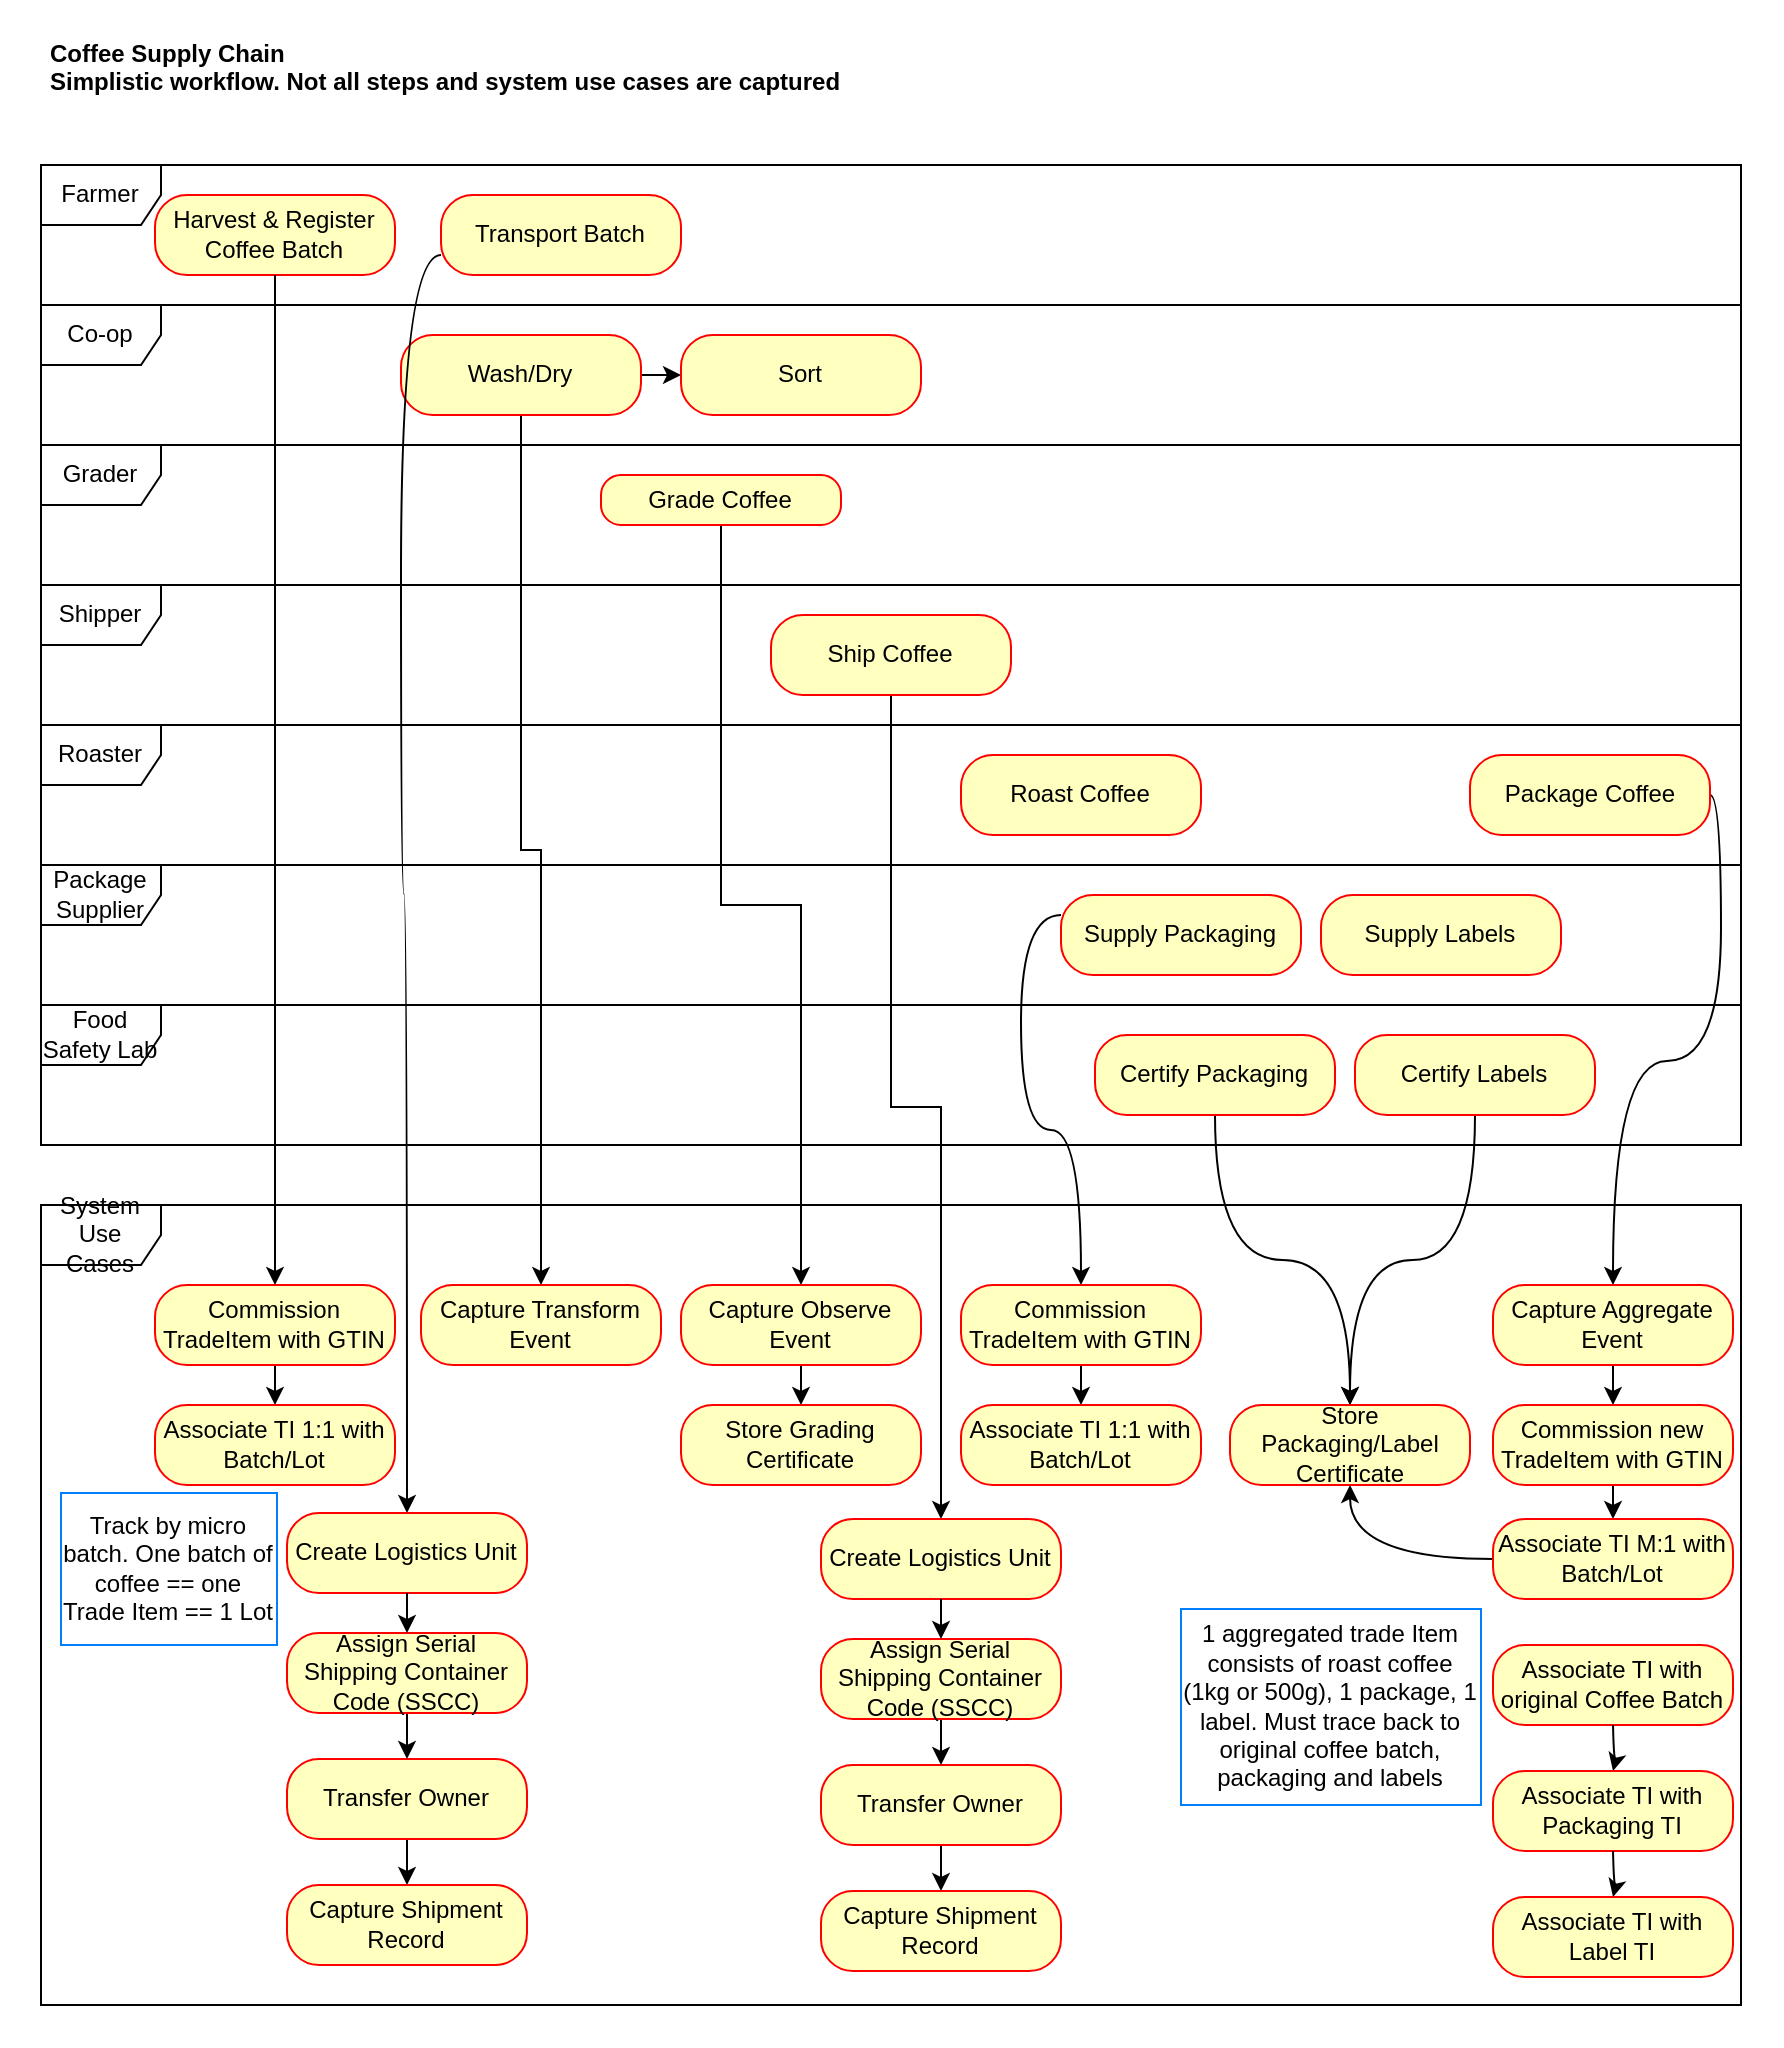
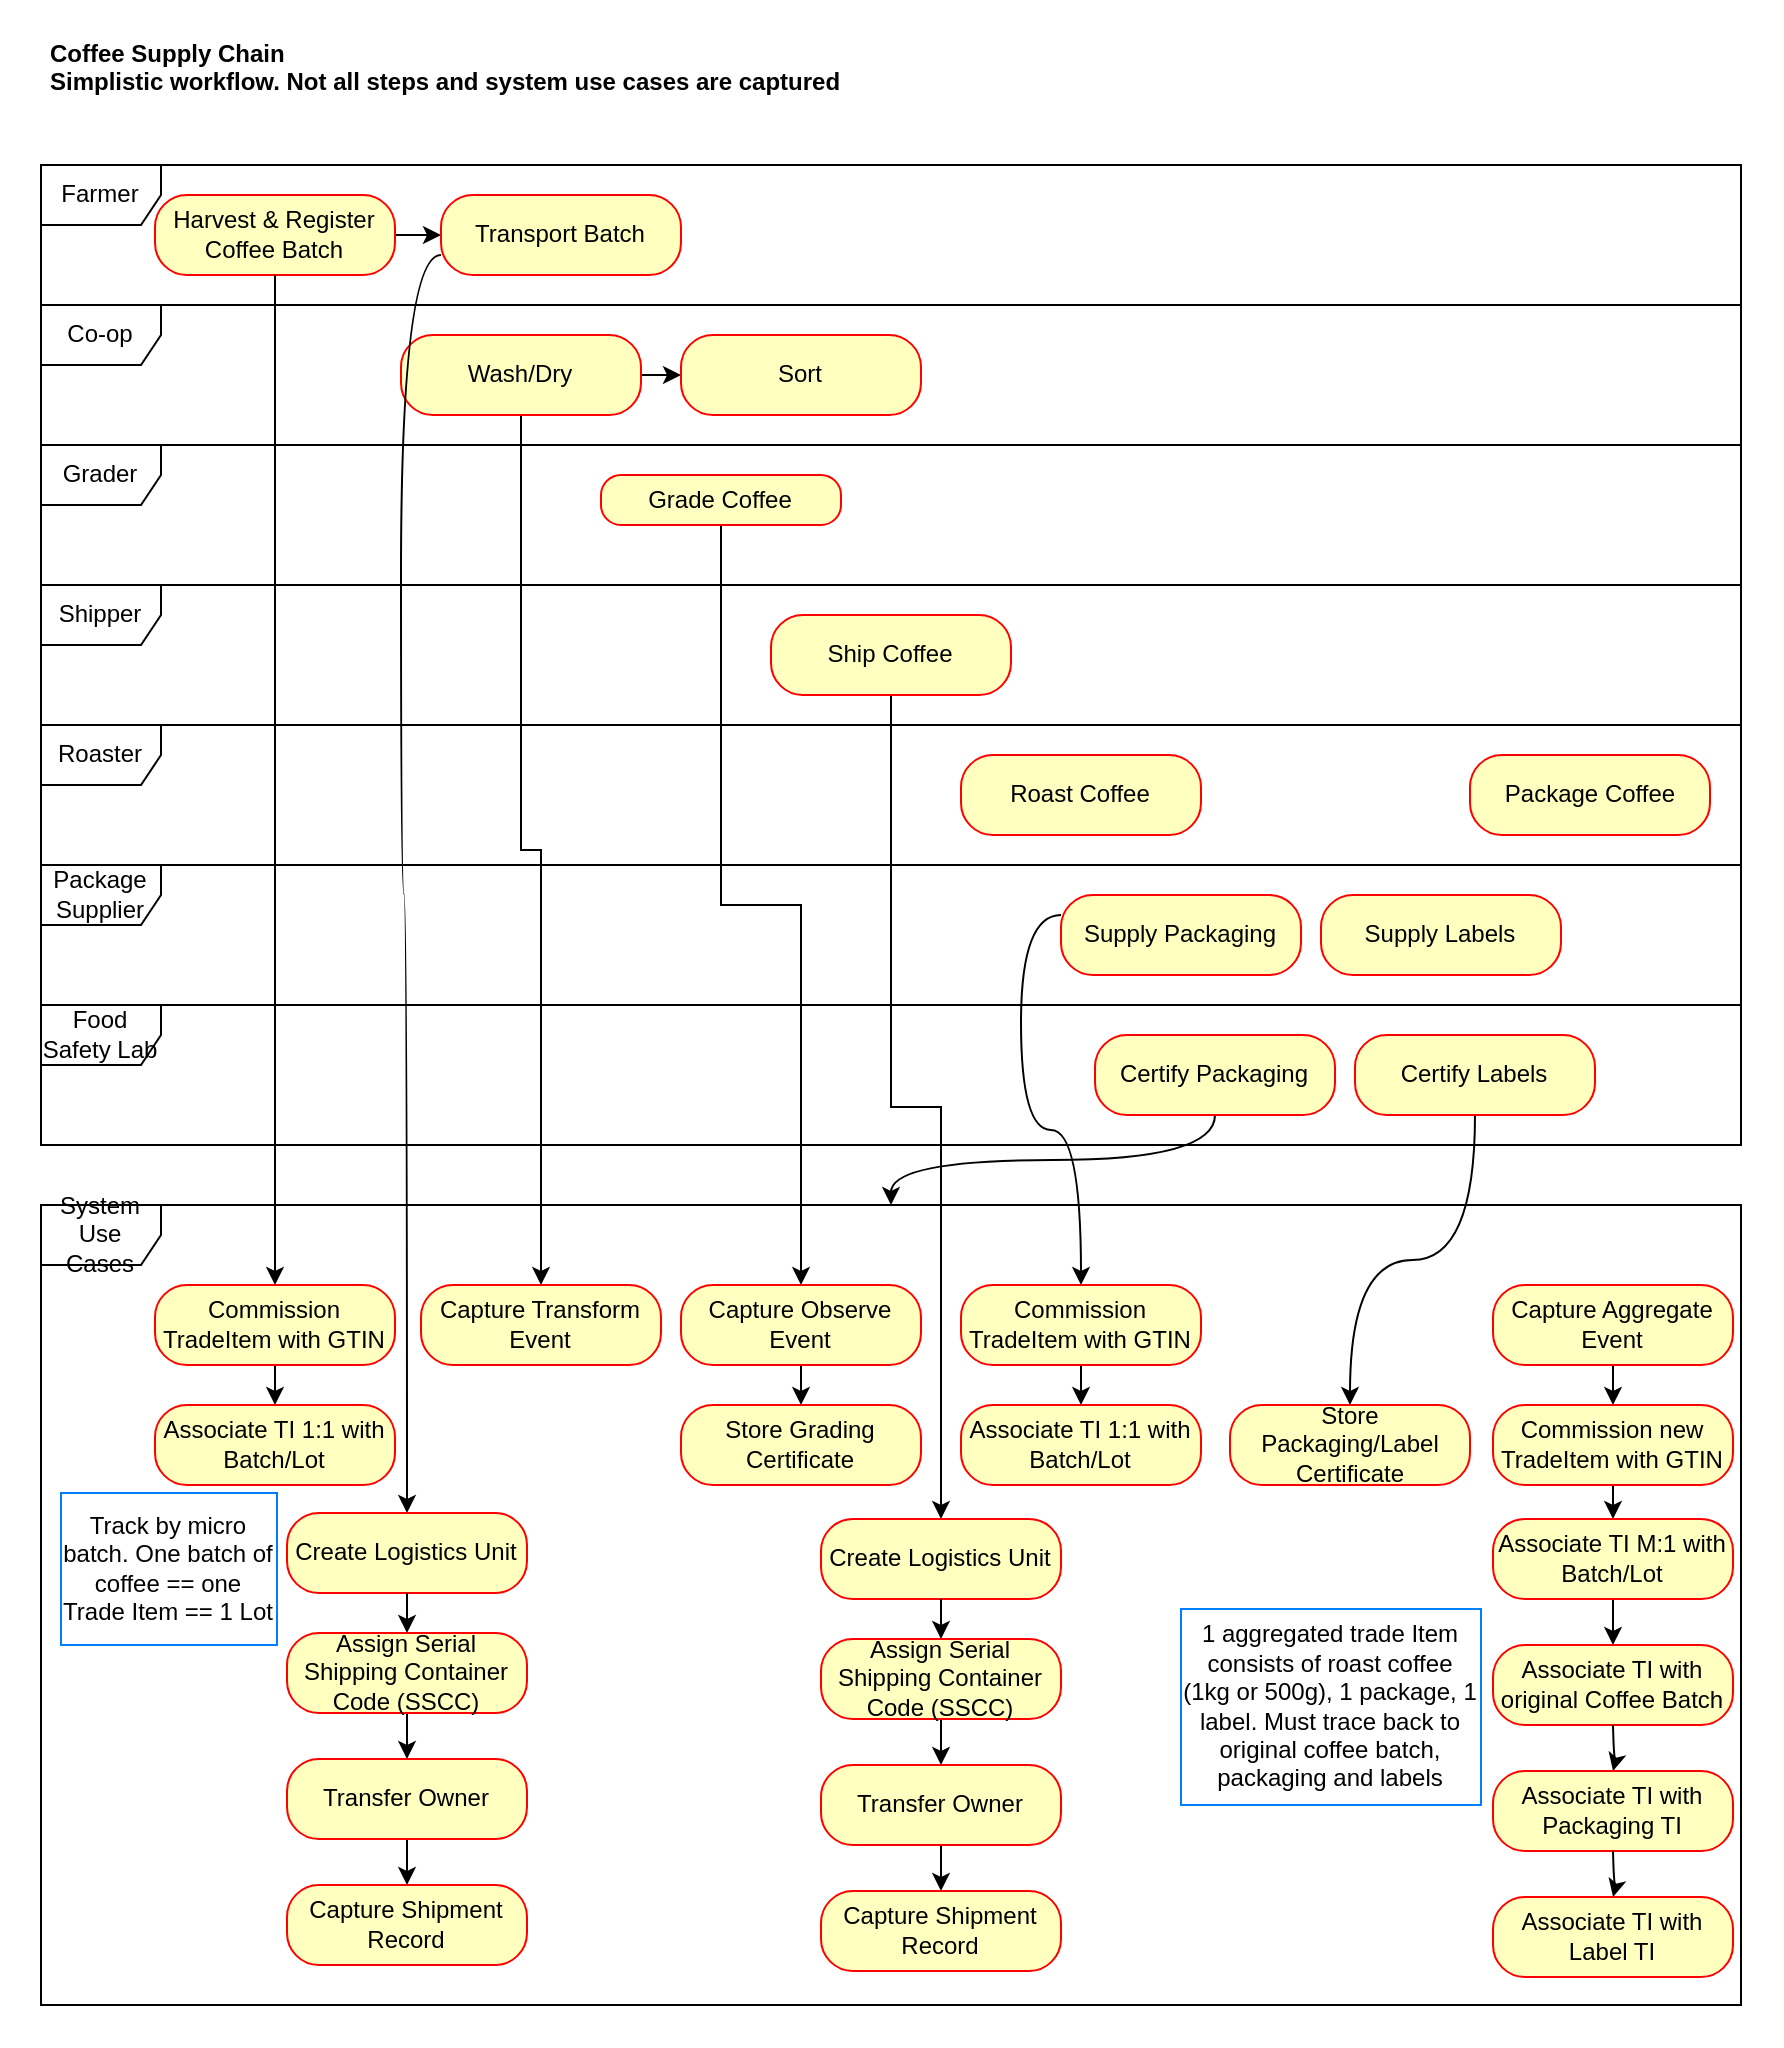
edge "Harvest & Register Coffee Batch" -> "Transport Batch": added
edge "Package Coffee" -> "Capture Aggregate Event": removed
edge "Certify Packaging" -> "Store Packaging/Label Certificate": now "Certify Packaging" -> "System Use Cases"
edge "Associate TI M:1 with Batch/Lot" -> "Store Packaging/Label Certificate": now "Associate TI M:1 with Batch/Lot" -> "Associate TI with original Coffee Batch"
